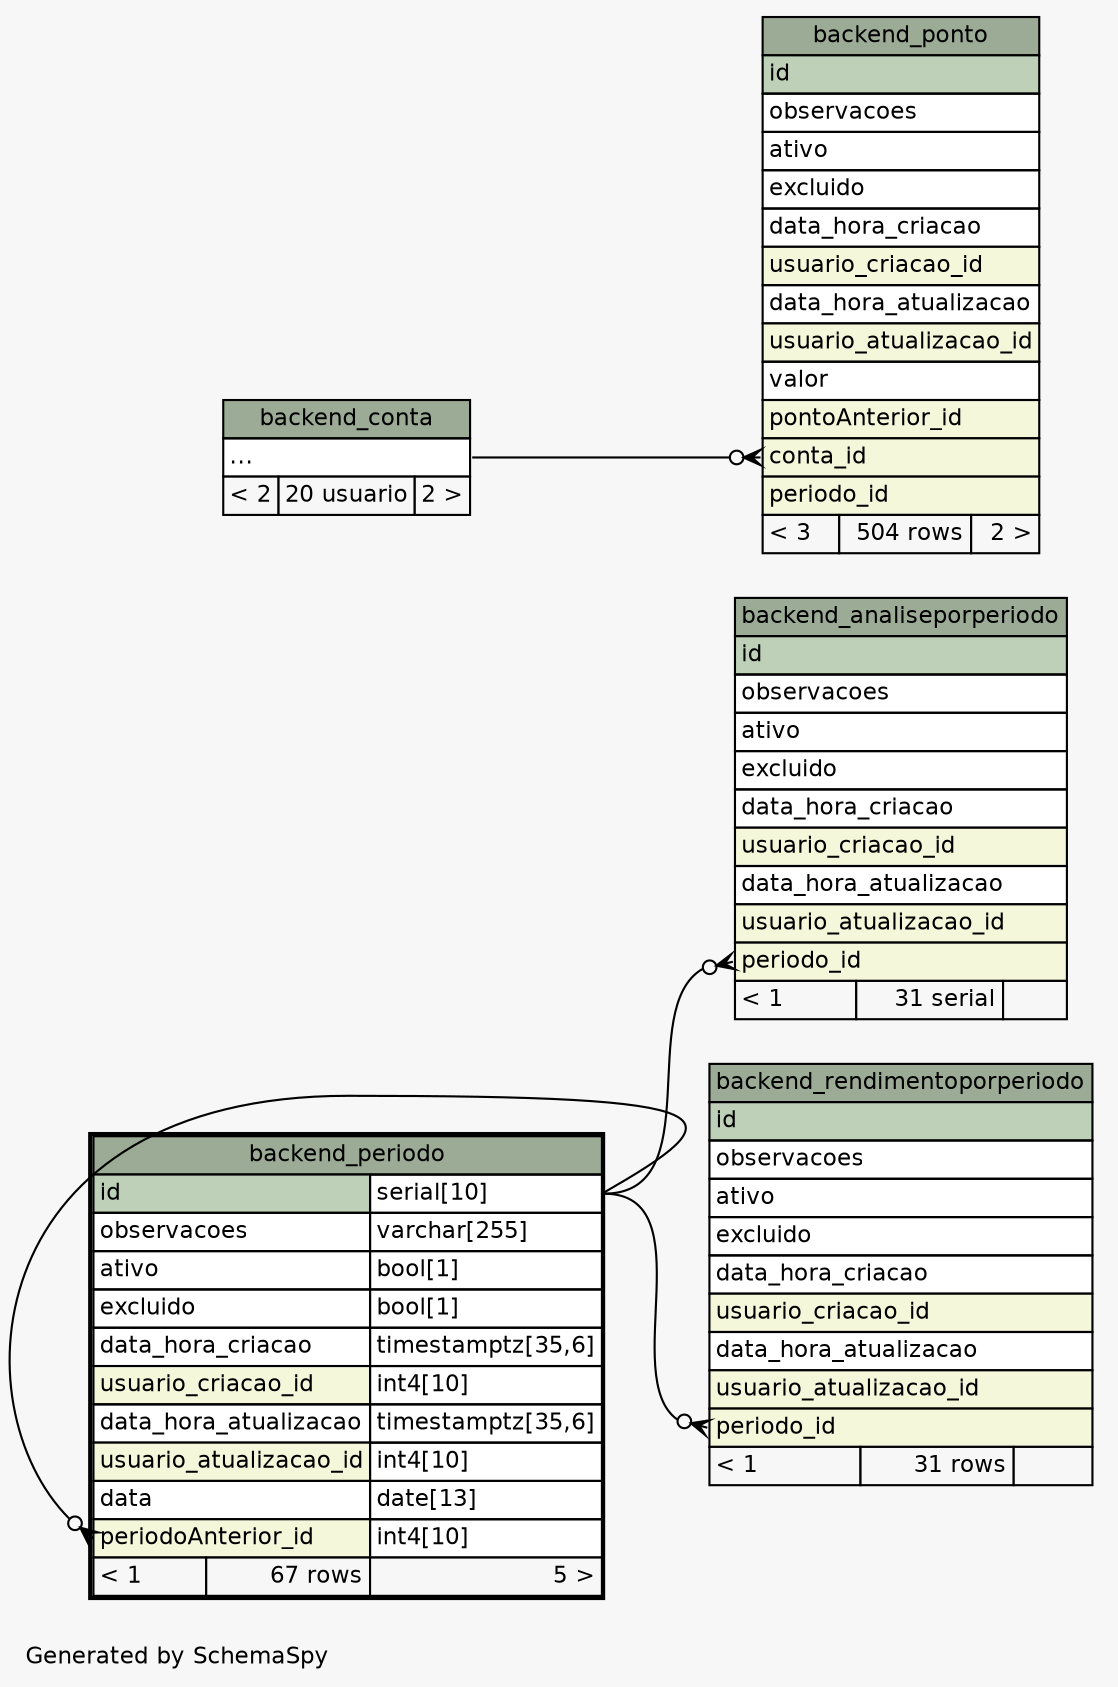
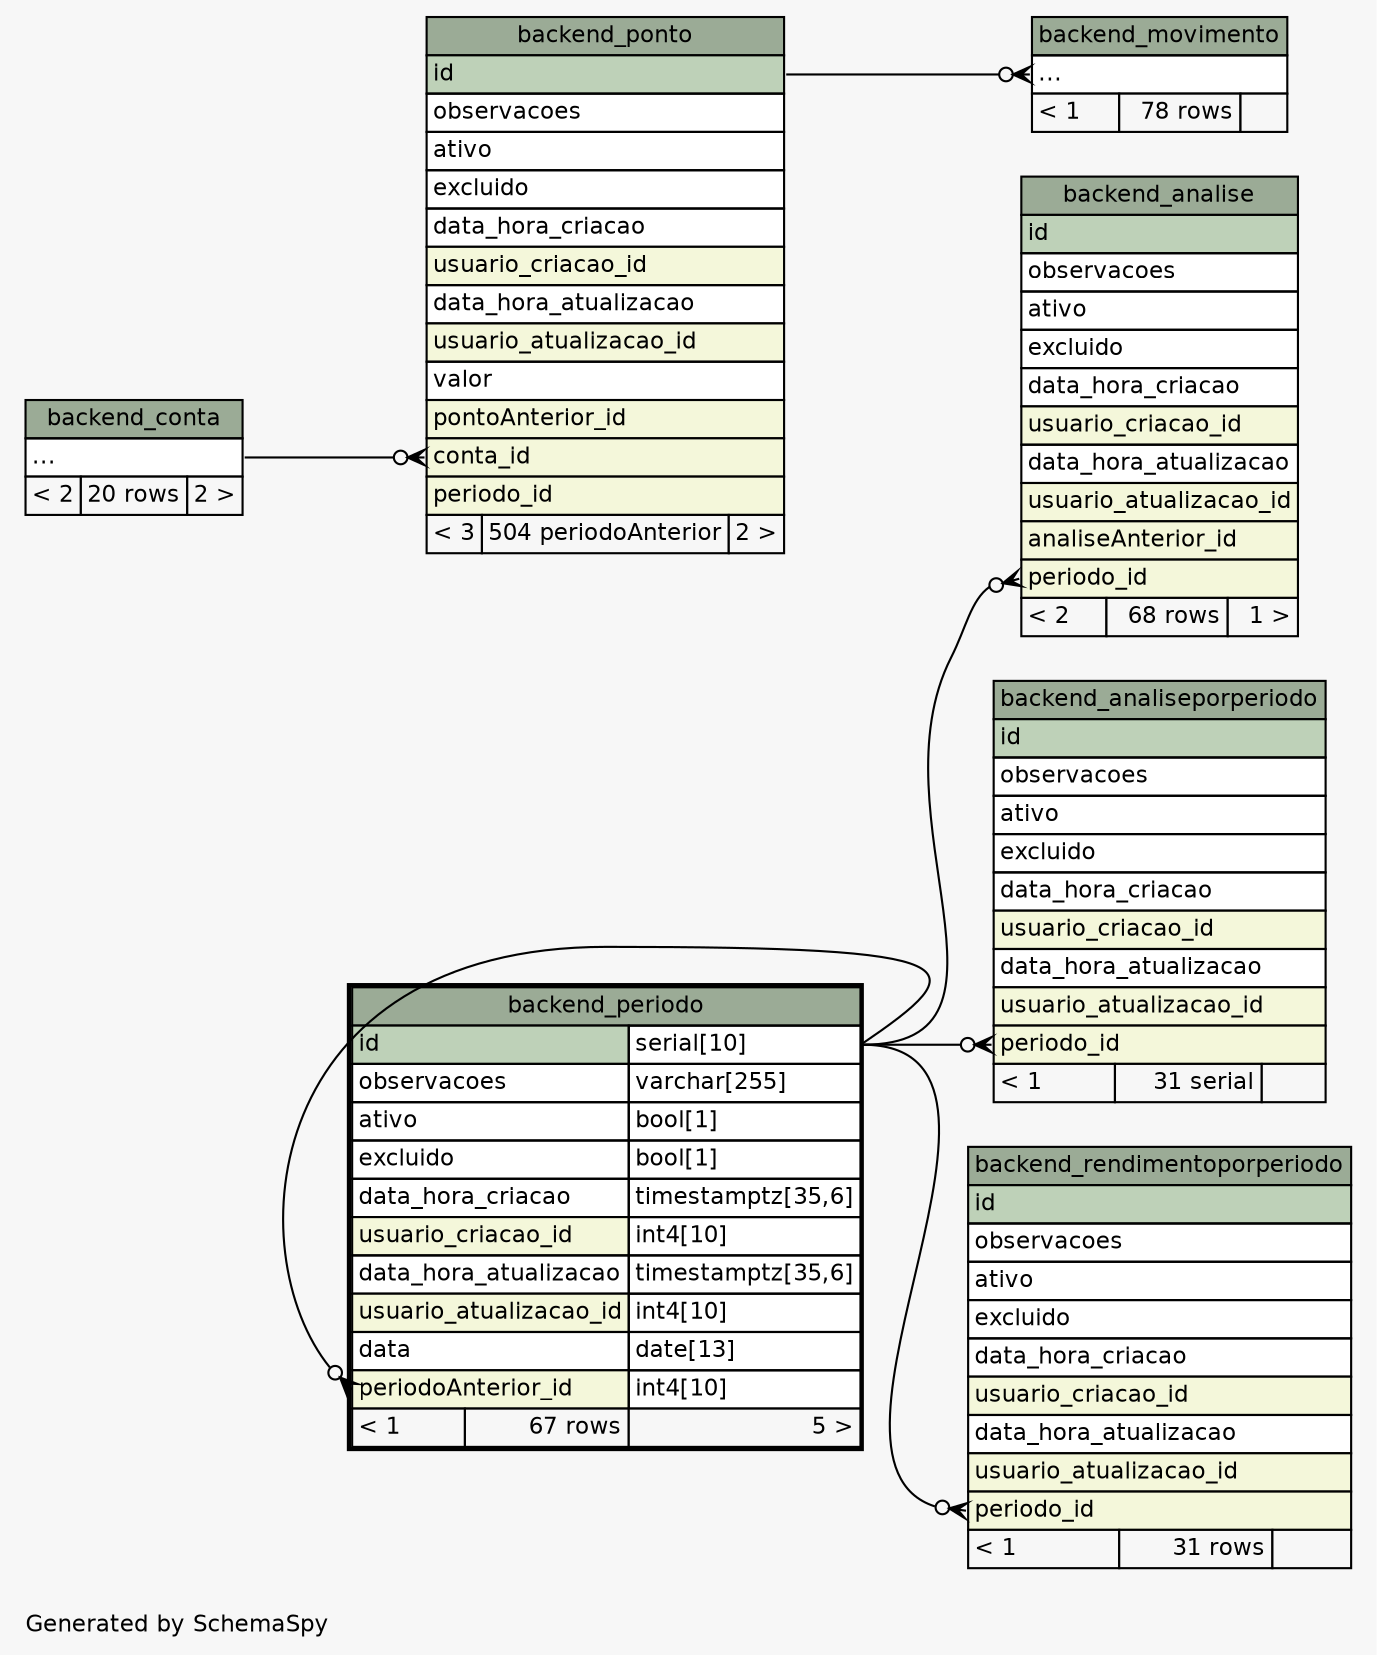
node "backend_movimento": added
node "backend_analise": added
node "backend_conta": text "20 usuario" -> "20 rows"
node "backend_ponto": text "504 rows" -> "504 periodoAnterior"
